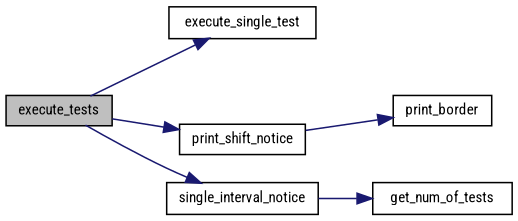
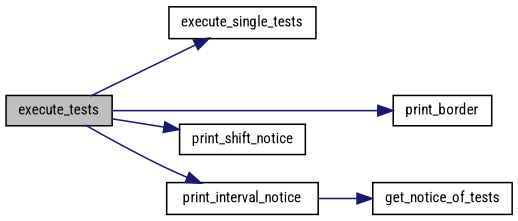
node "execute_single_test": label "execute_single_test" -> "execute_single_tests"
edge "print_shift_notice" -> "print_border": now "execute_tests" -> "print_border"
node "single_interval_notice": label "single_interval_notice" -> "print_interval_notice"
node "get_num_of_tests": label "get_num_of_tests" -> "get_notice_of_tests"
